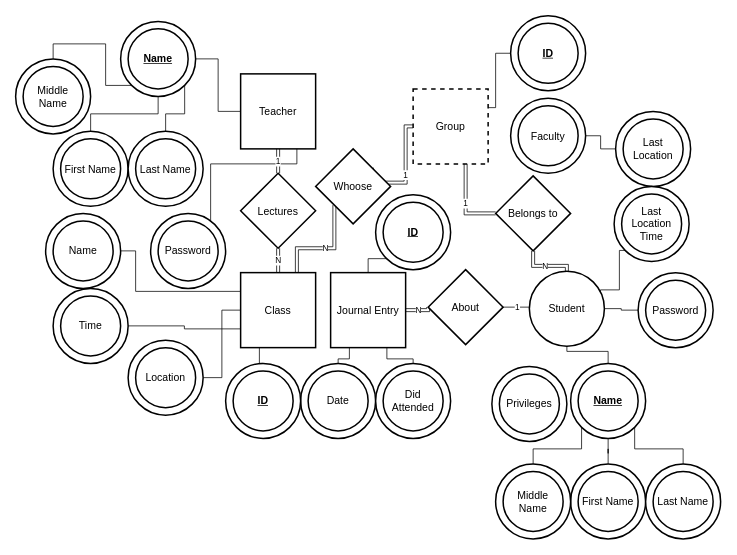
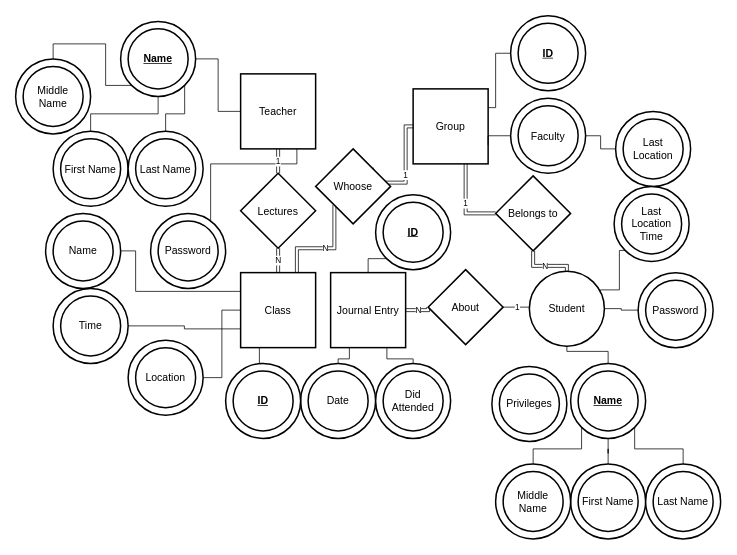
node "Group": style dashed -> solid
edge "Group" -- "Faculty": added
